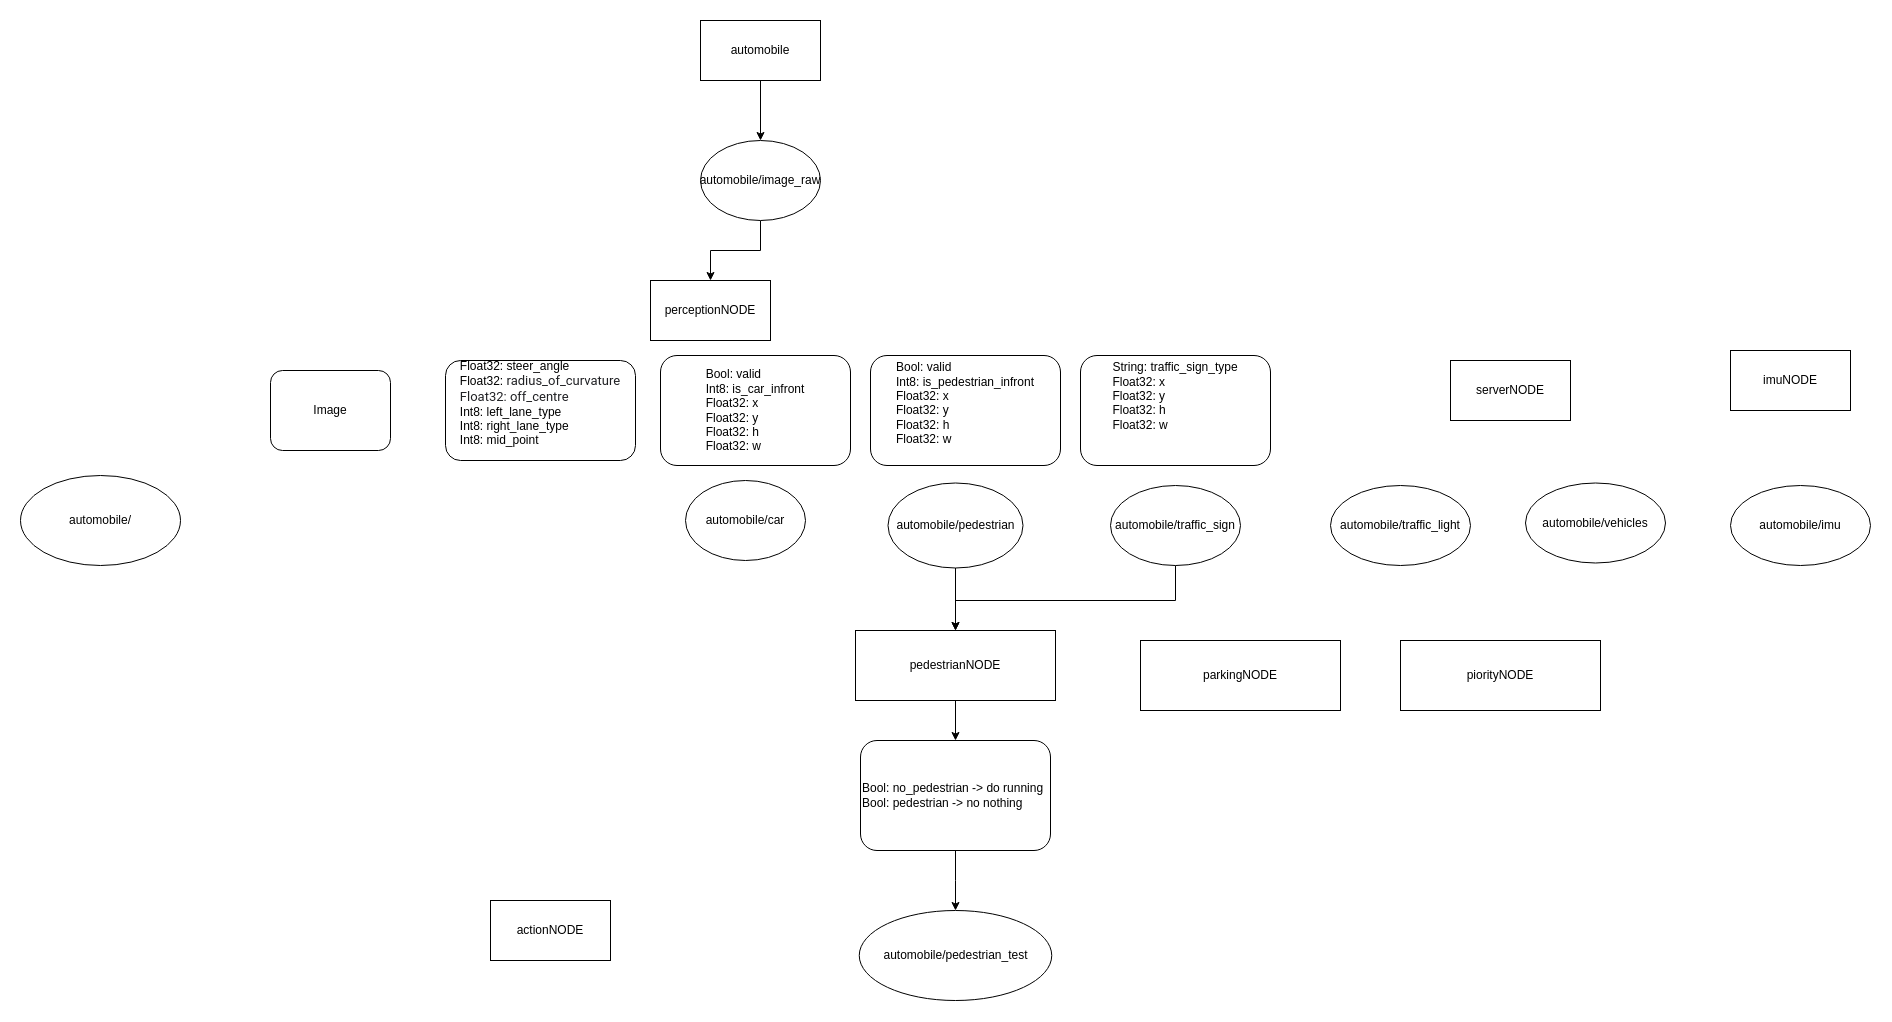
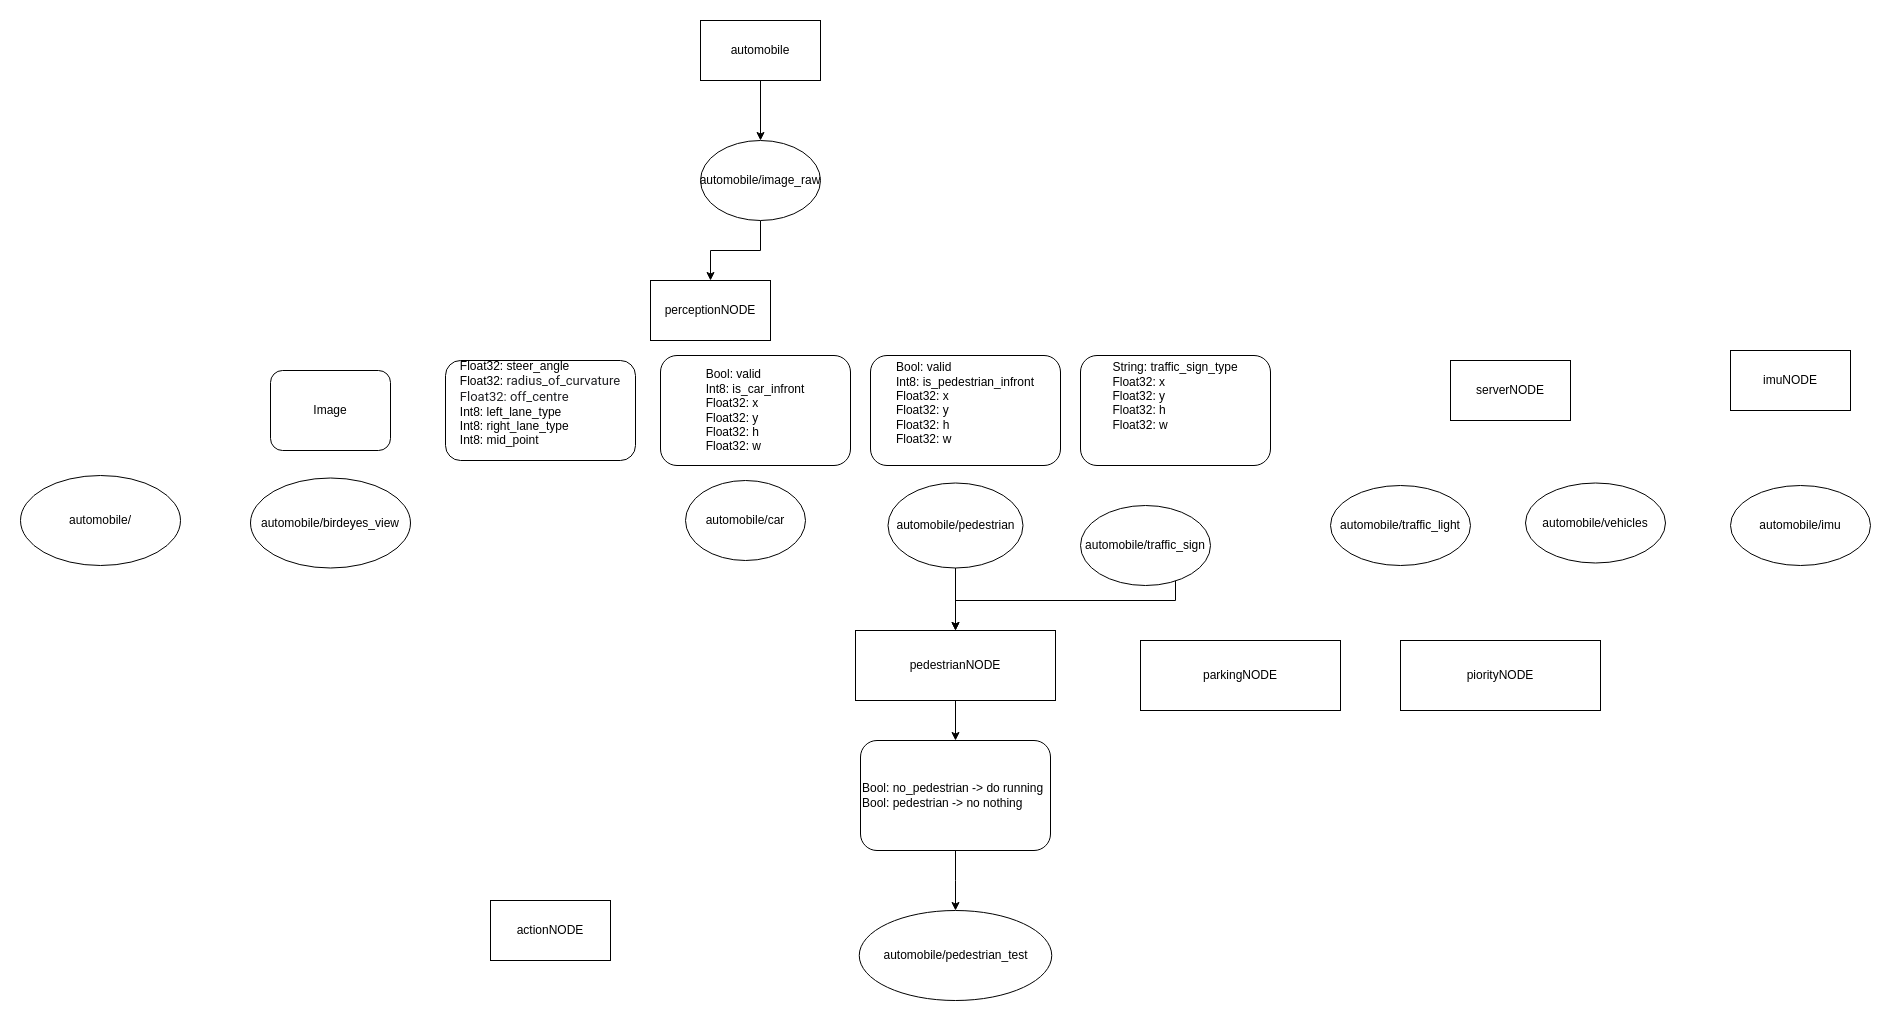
node "automobile/birdeyes_view": added
node "automobile/traffic_sign": moved (1176, 526) -> (1146, 546)
